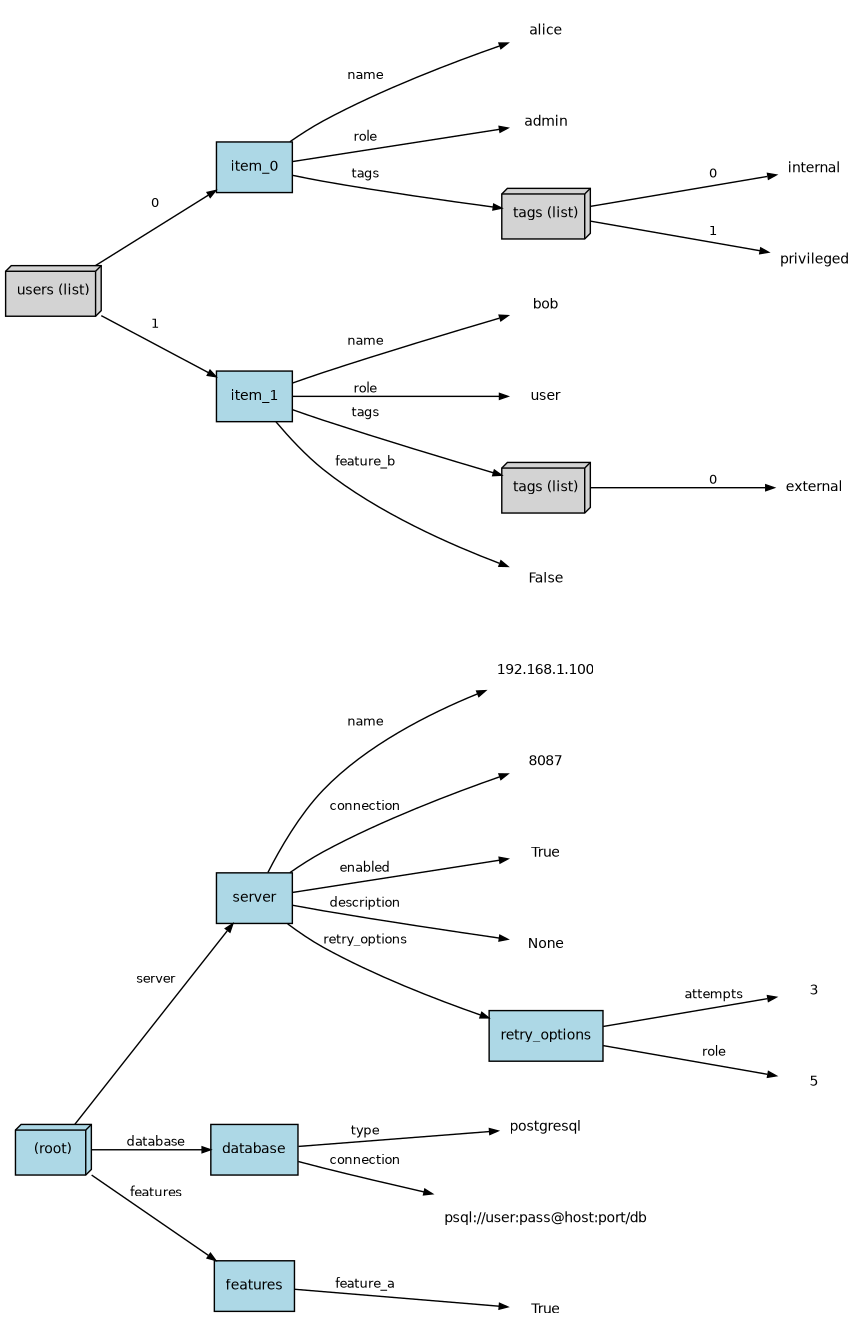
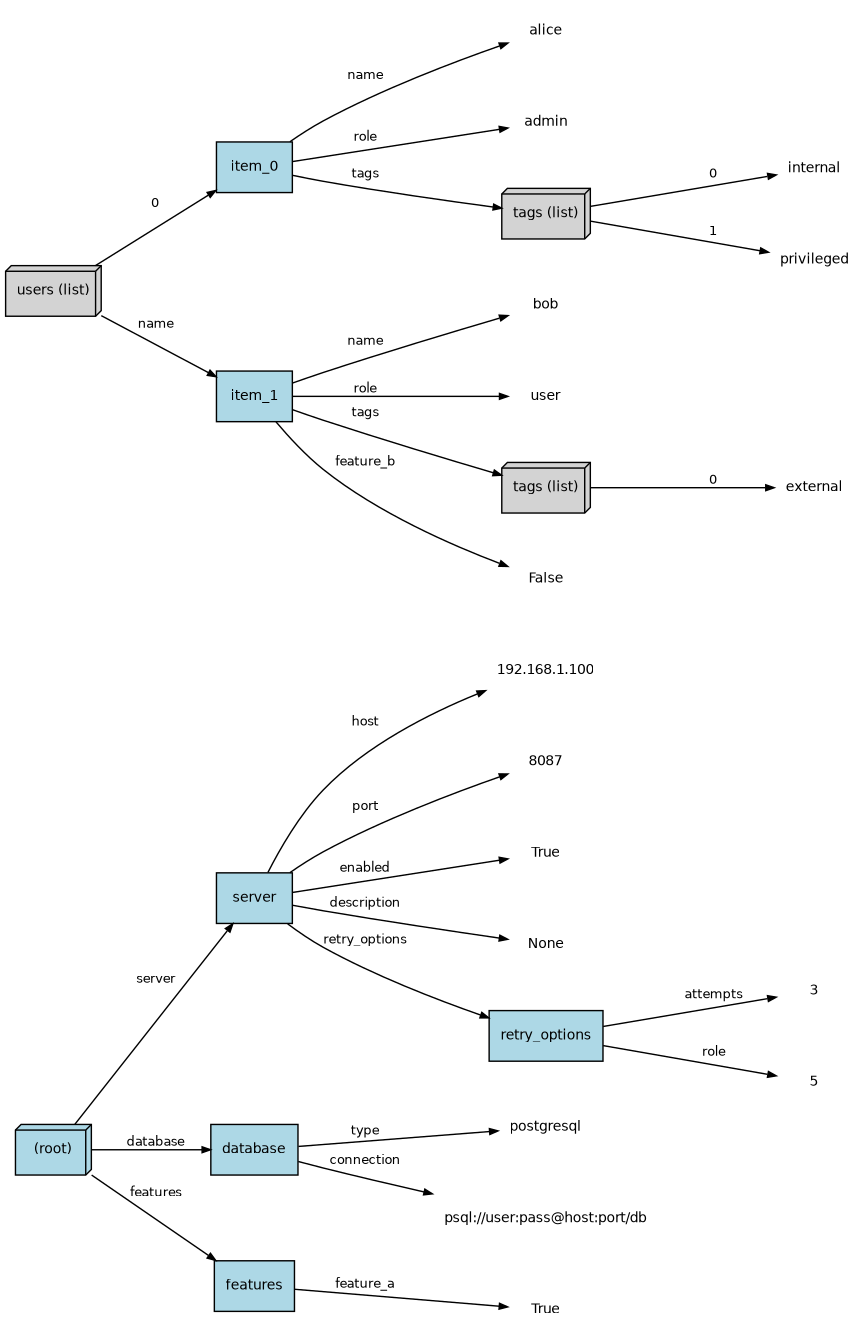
edge "users (list)" -> "item_1": label "1" -> "name"
edge "server" -> "192.168.1.100": label "name" -> "host"
edge "server" -> "8087": label "connection" -> "port"
